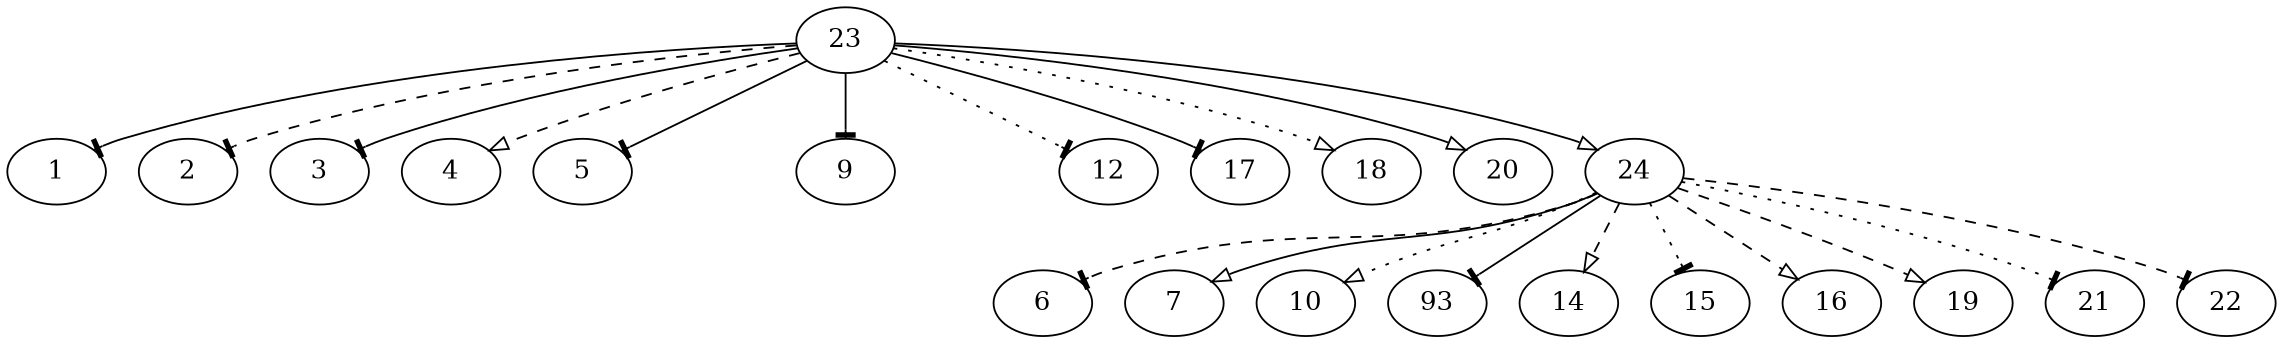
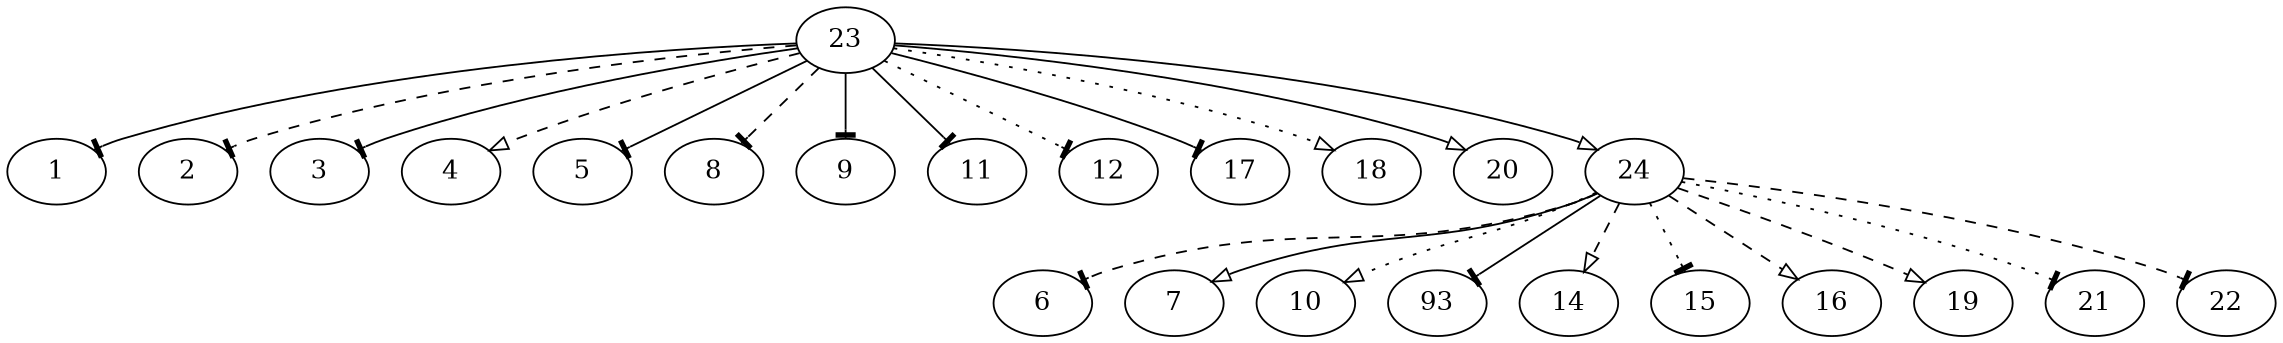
node "8": added
node "11": added
